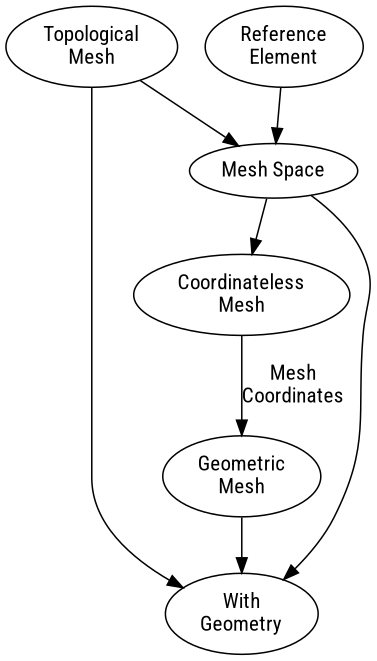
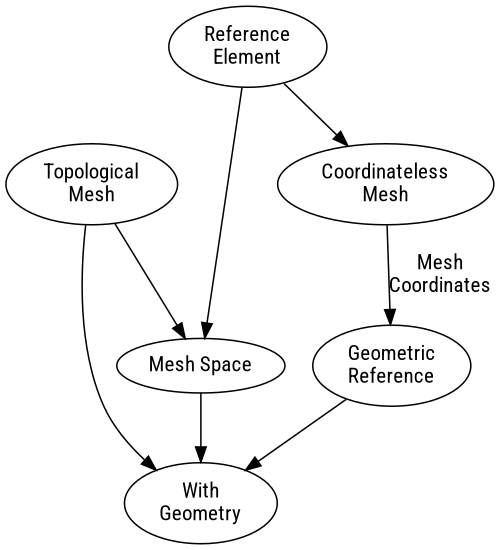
edge "Mesh Space" -> "Coordinateless Mesh": now "Reference Element" -> "Coordinateless Mesh"
node "Geometric Mesh": label "Geometric Mesh" -> "Geometric Reference"
